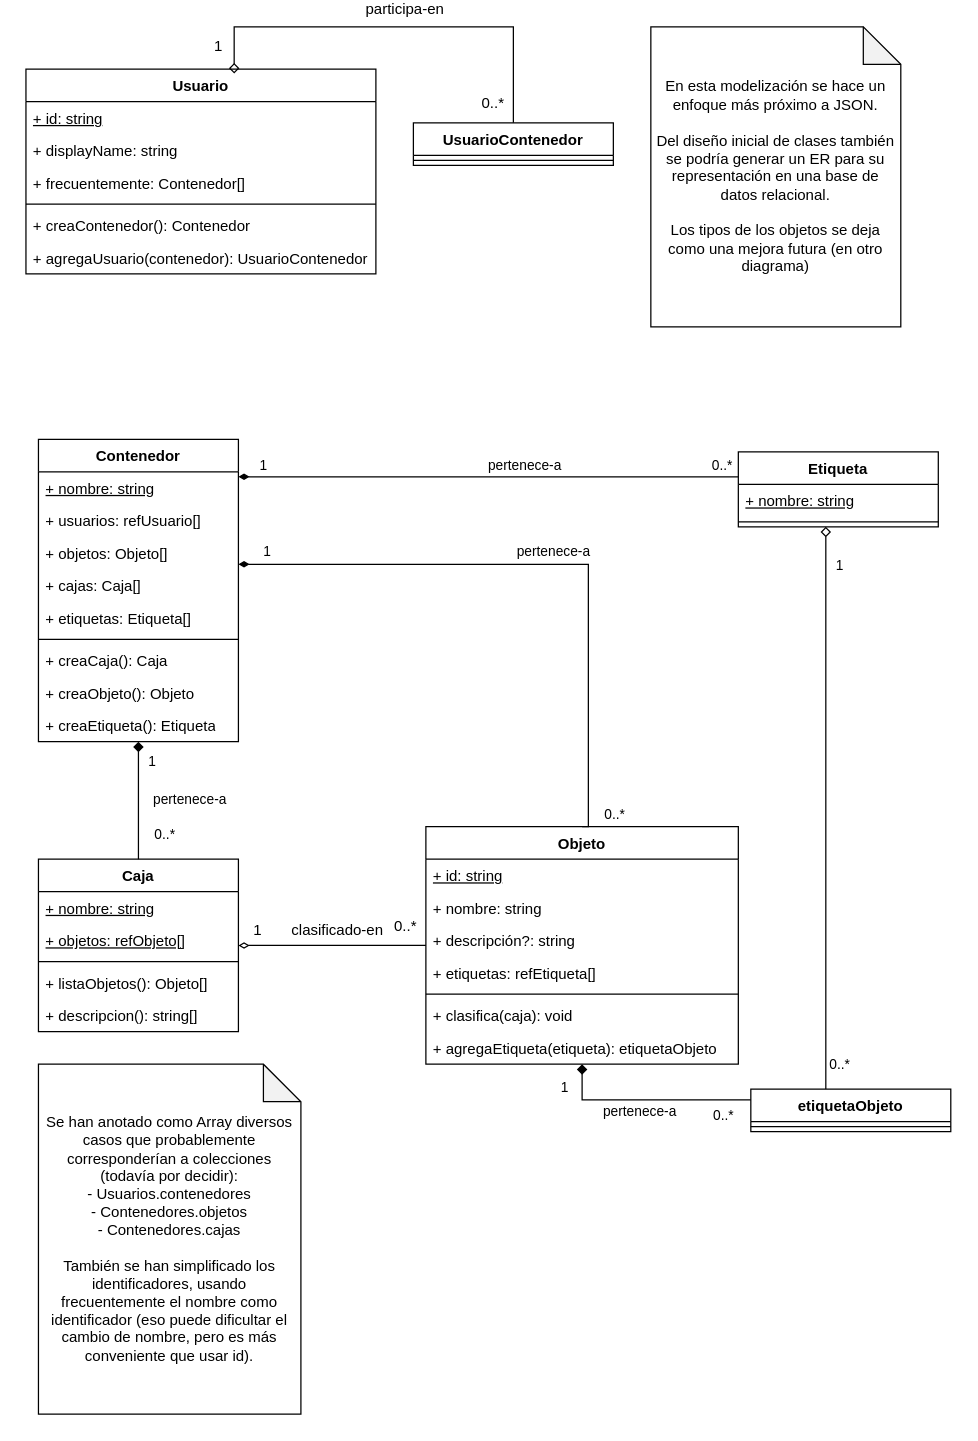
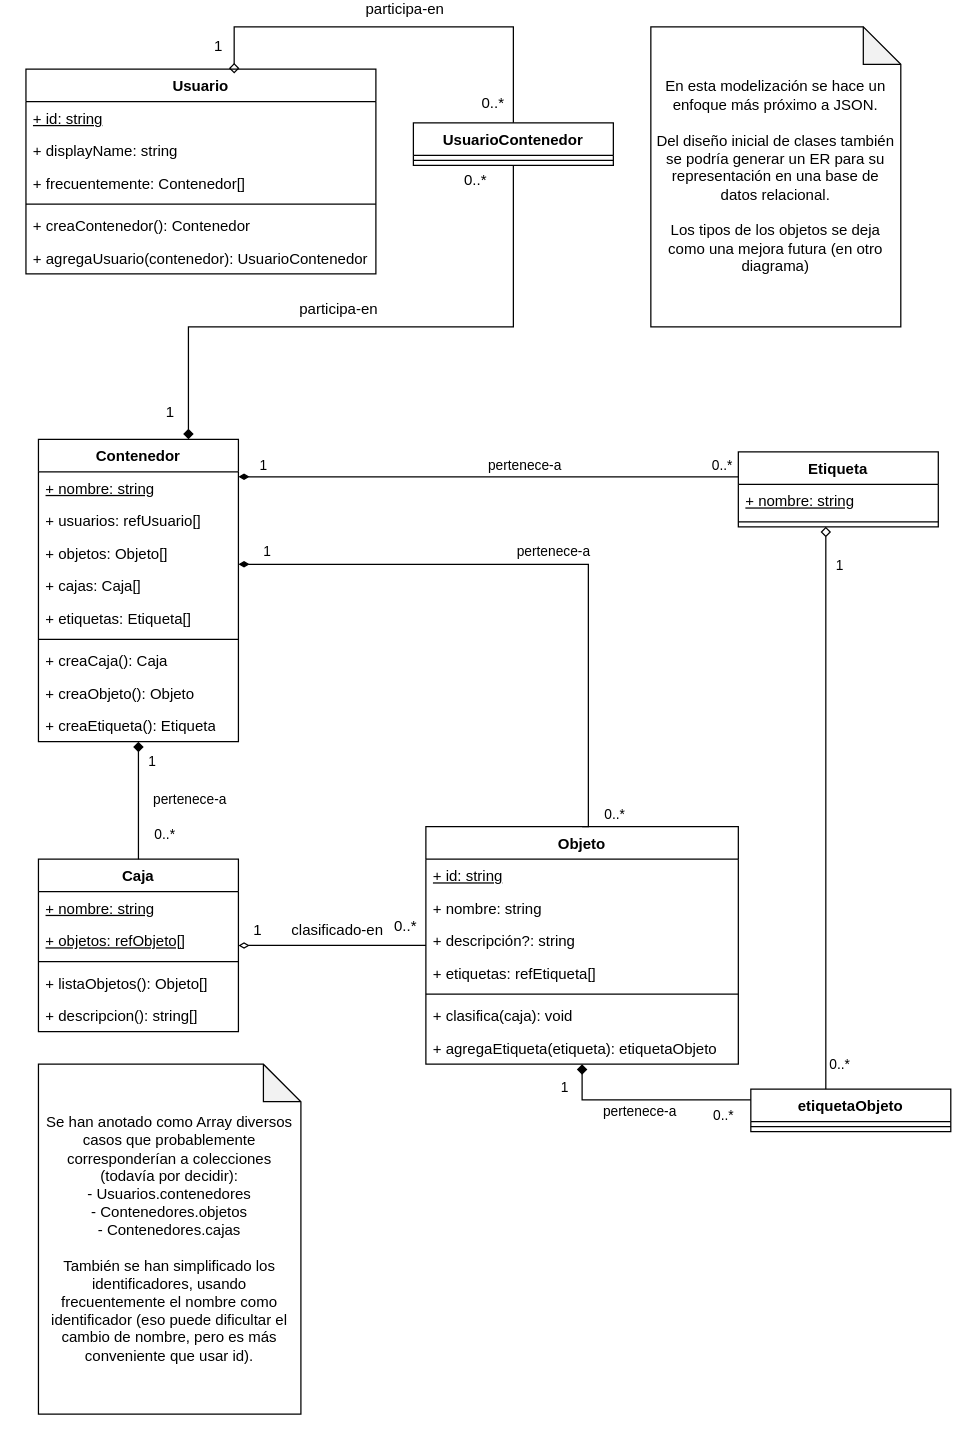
edge "UsuarioContenedor" -> "Contenedor": added, labels "0..*", "participa-en", "1"
